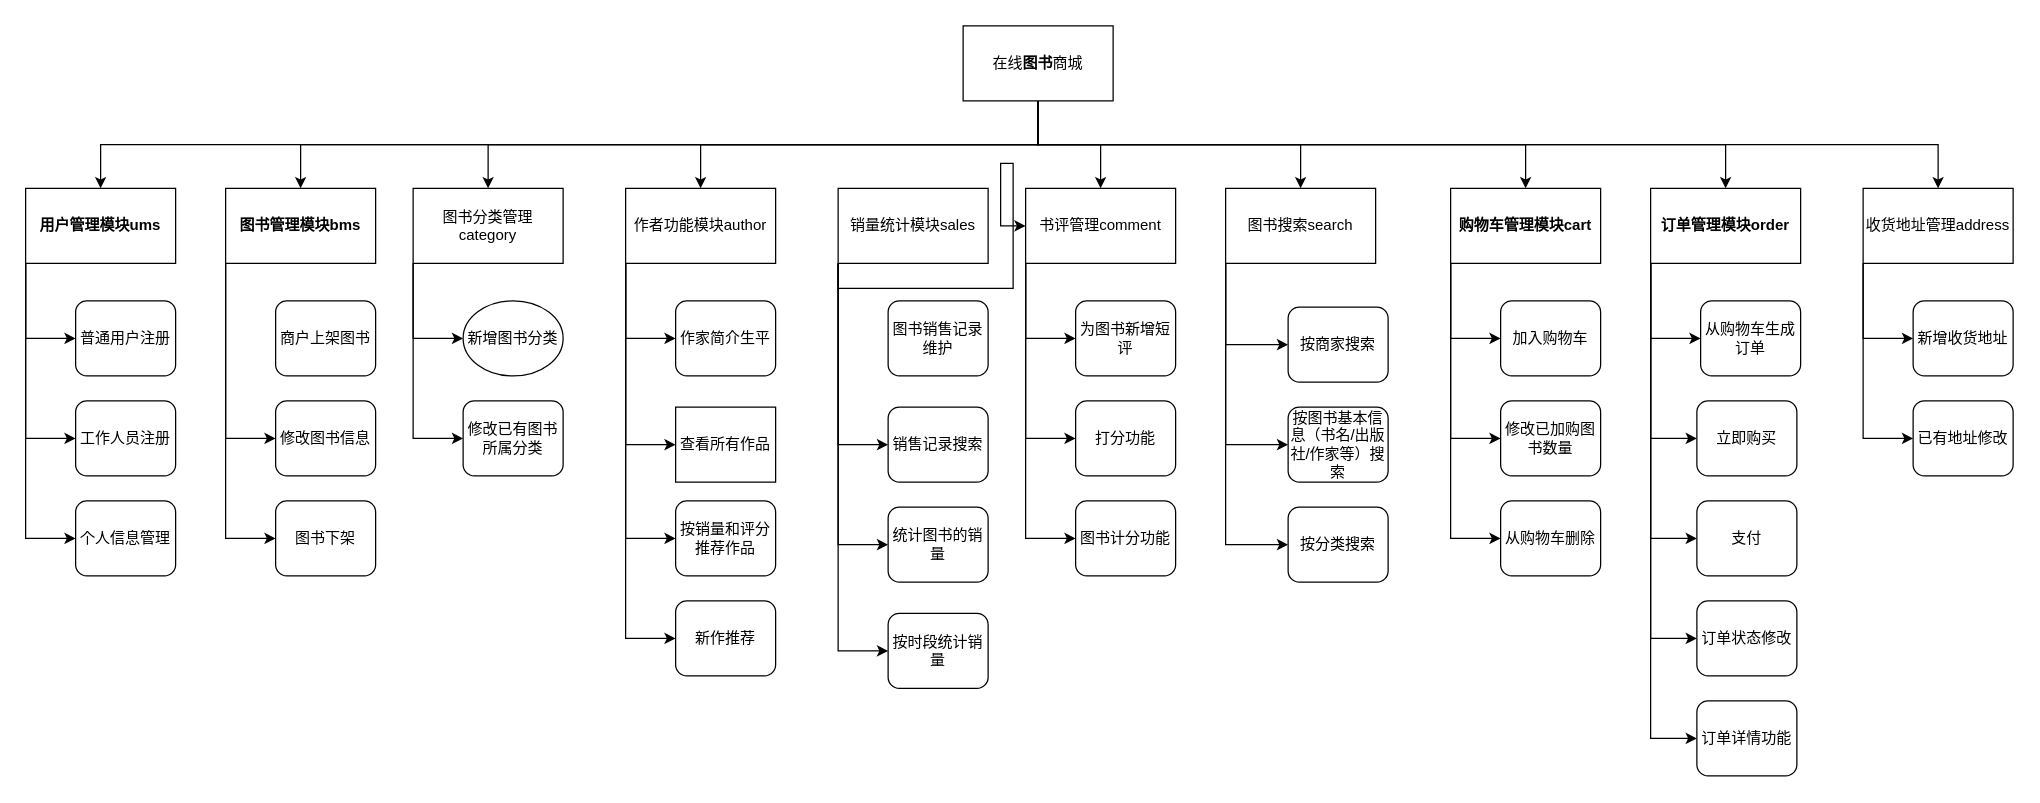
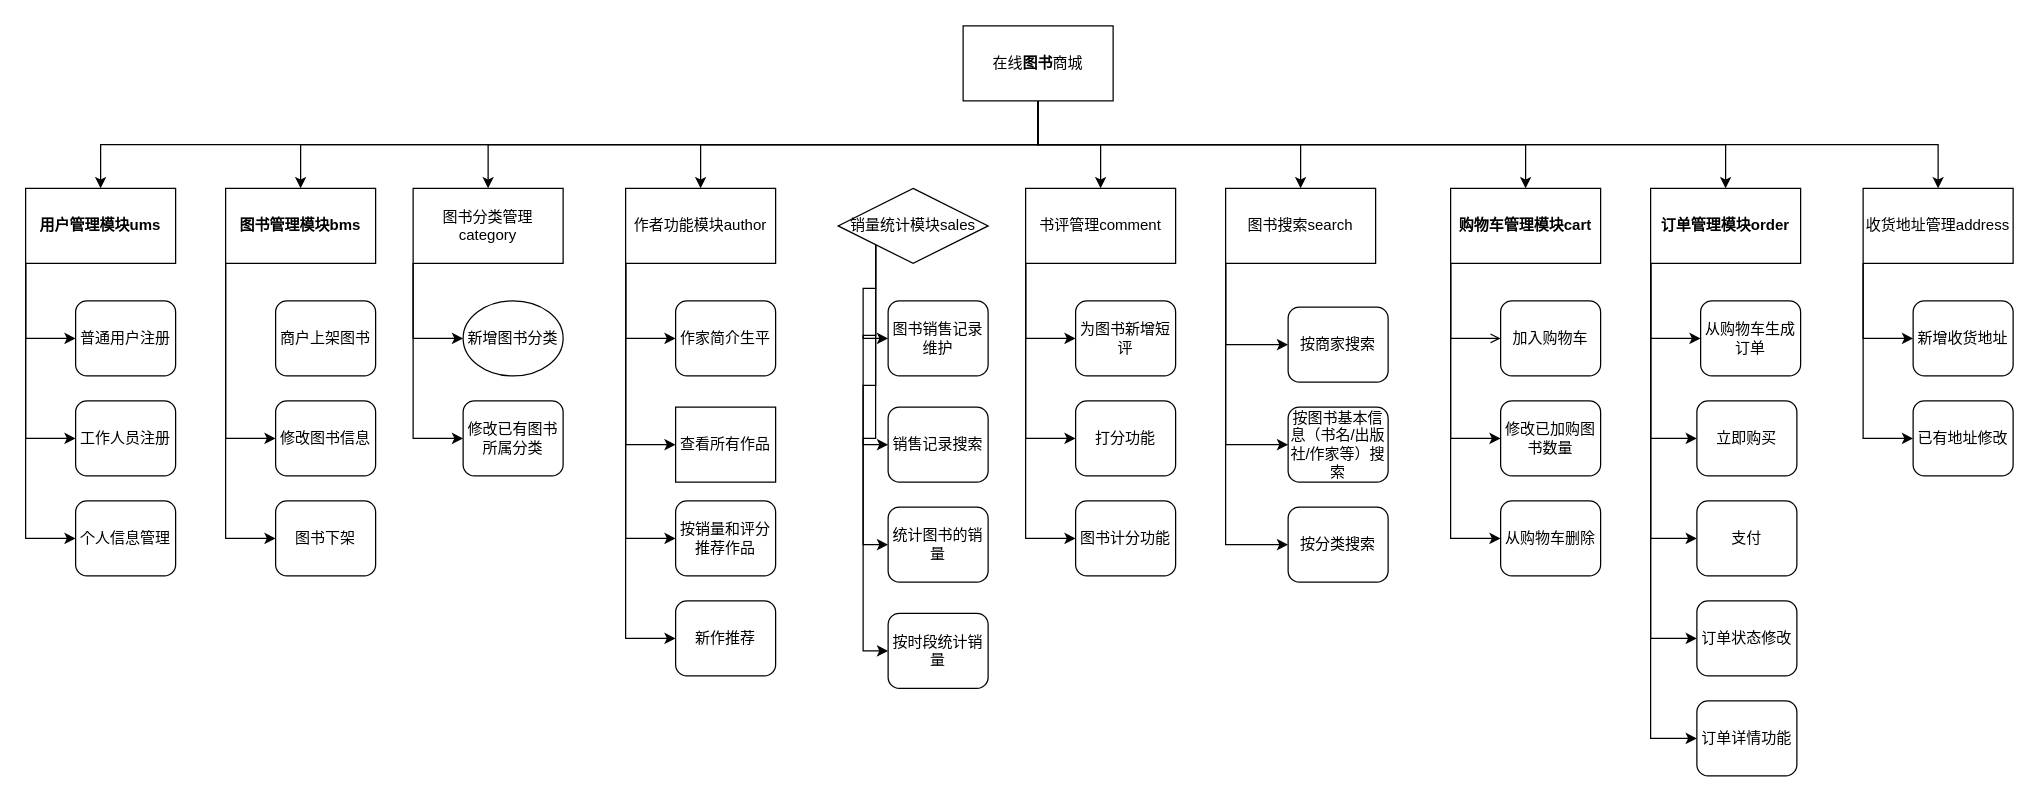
node "销量统计模块sales": shape rectangle -> diamond
edge "销量统计模块sales" -> "书评管理comment": now "销量统计模块sales" -> "图书销售记录维护"
edge "购物车管理模块cart" -> "加入购物车": arrowhead classic -> open
